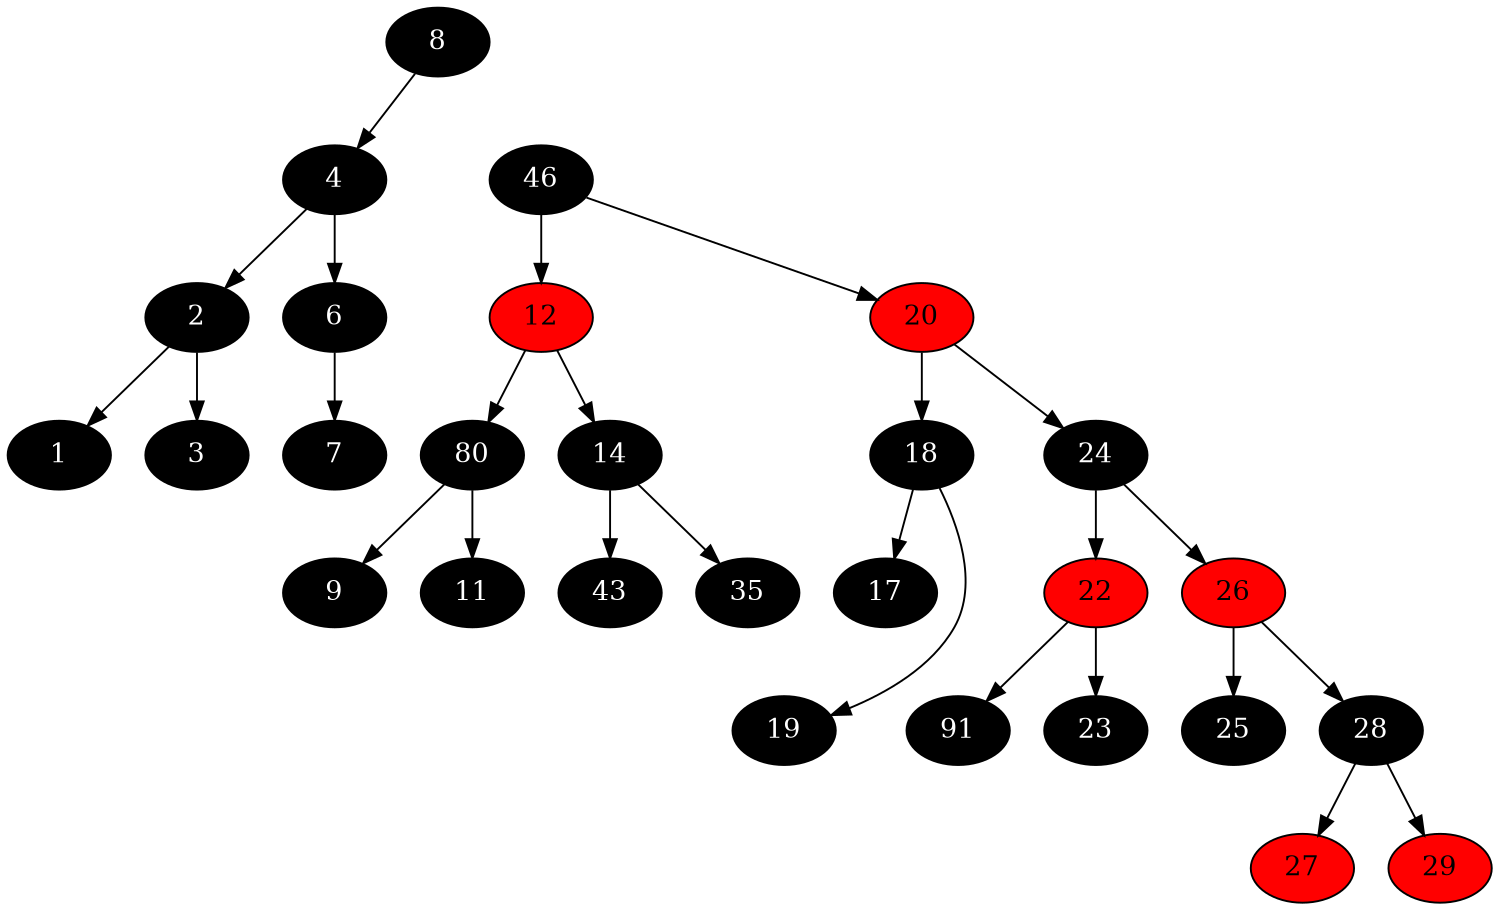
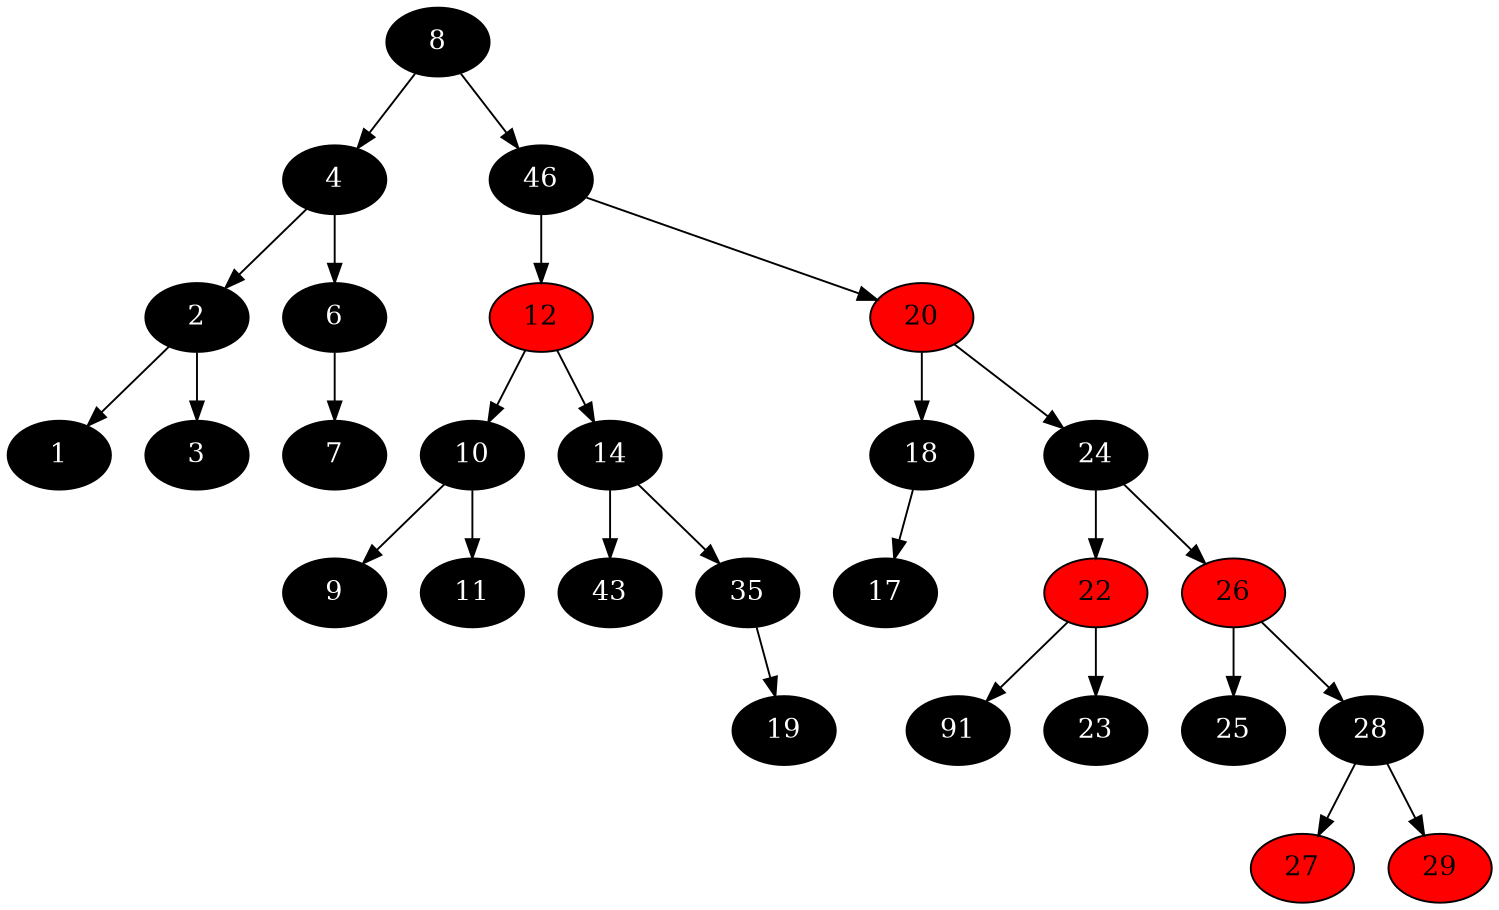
edge "8" -> "46": added
node "80": label "80" -> "10"
edge "18" -> "19": now "35" -> "19"
